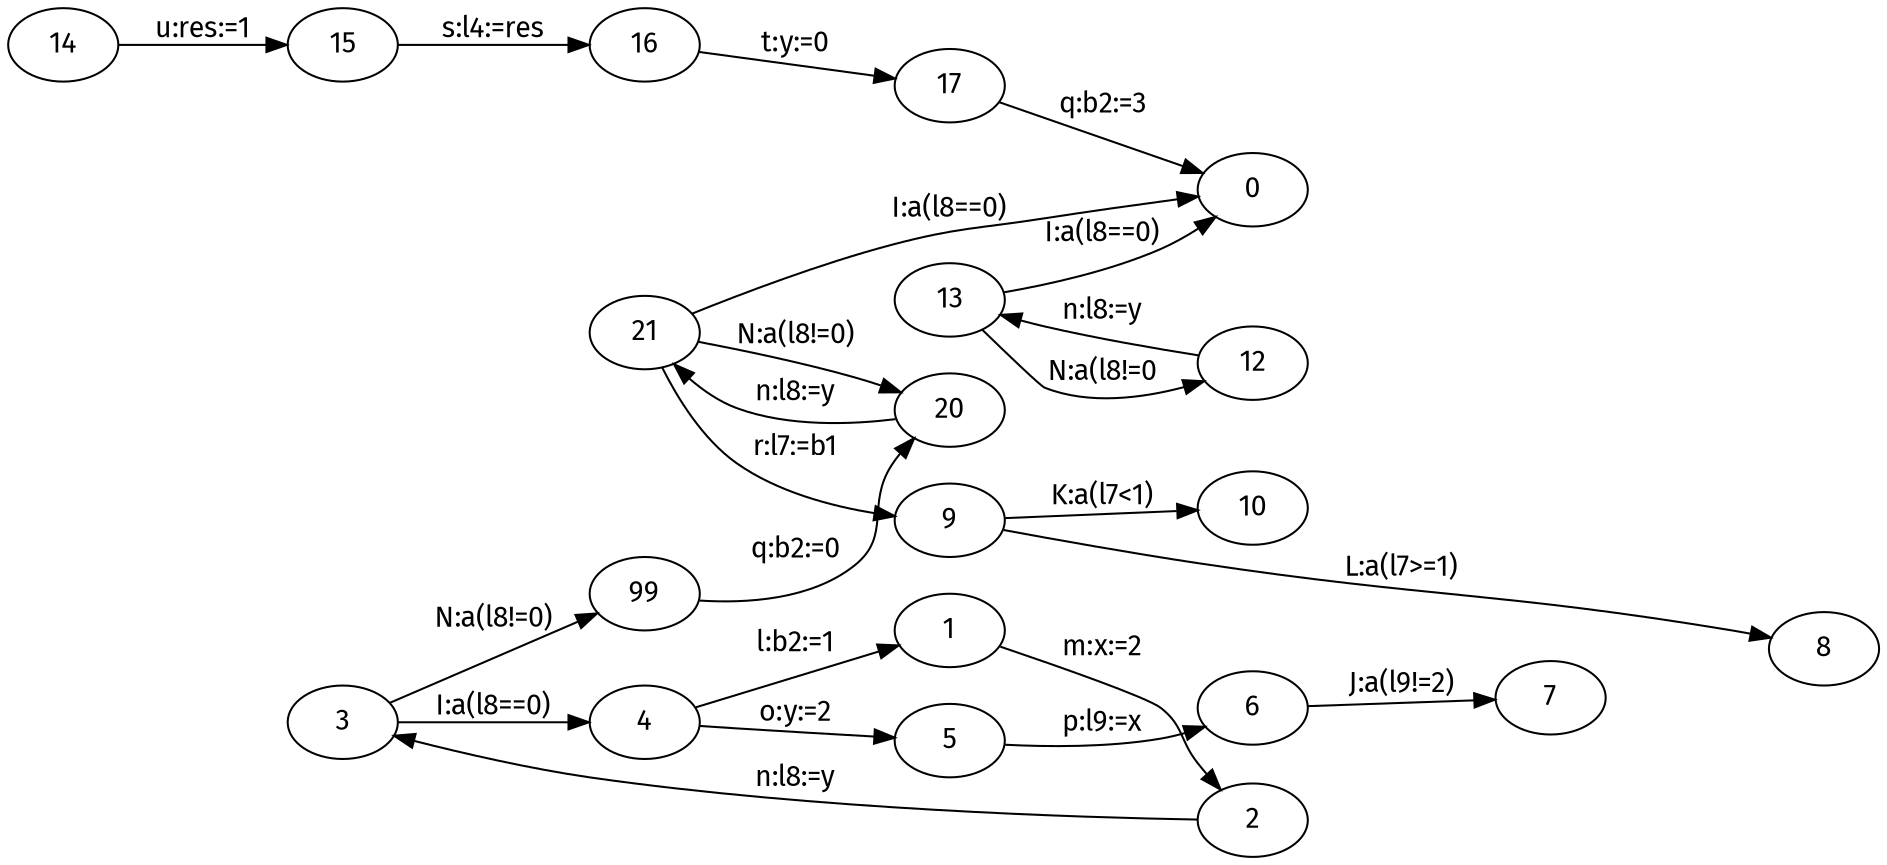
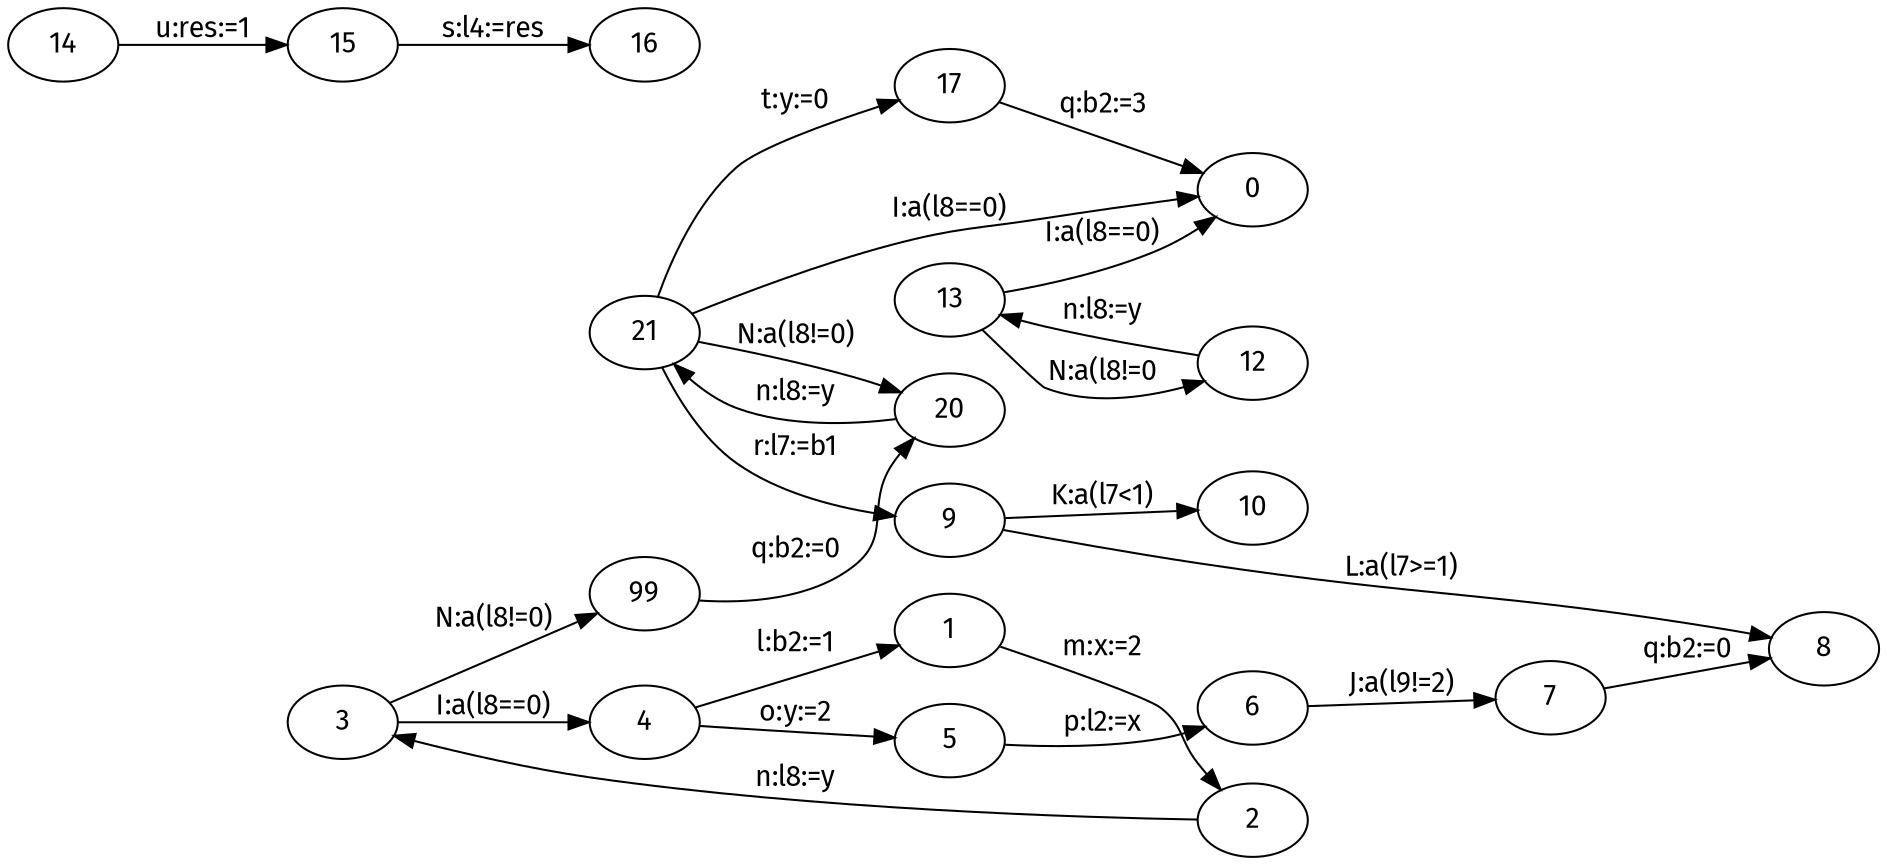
edge "16" -> "17": now "21" -> "17"
edge "7" -> "8": added, label "q:b2:=0"
edge "5" -> "6": label "p:l9:=x" -> "p:l2:=x"
